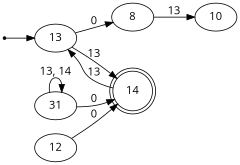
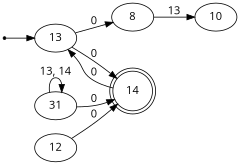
edge "13" -> "14": label "13" -> "0"
edge "14" -> "13": label "13" -> "0"
